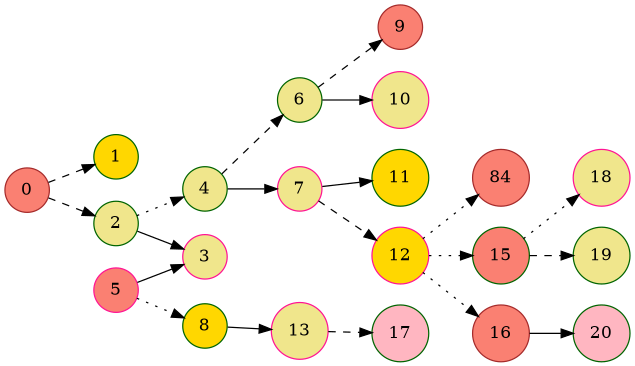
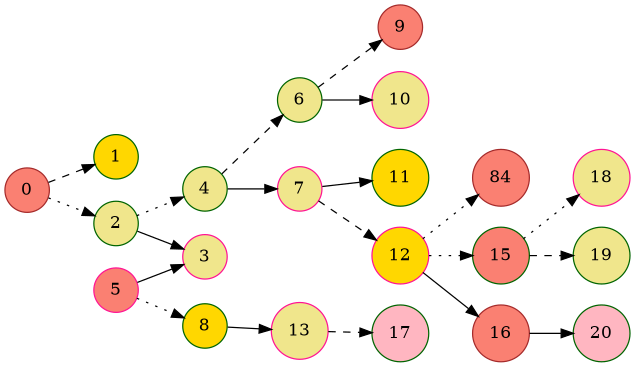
edge "0" -> "2": style dashed -> dotted
edge "12" -> "16": style dotted -> solid
